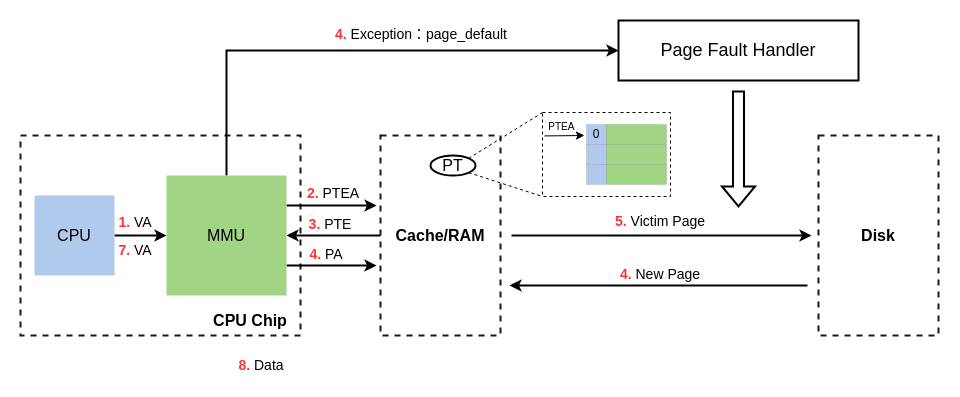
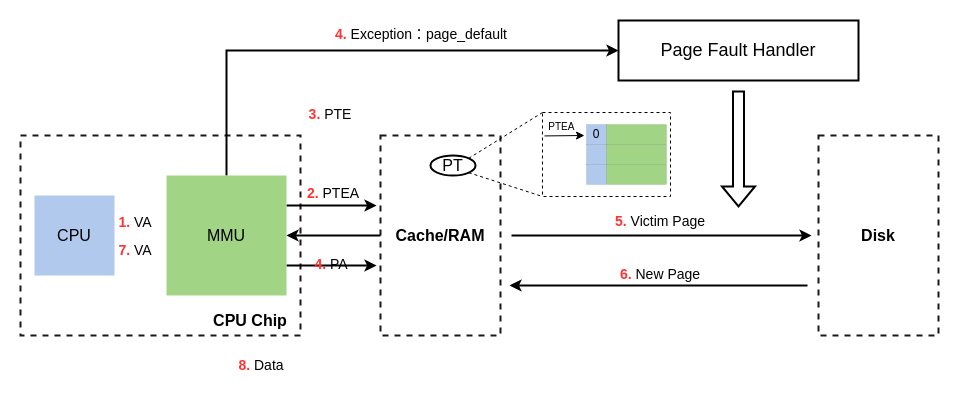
node "3. PTE": moved (331, 225) -> (331, 115)
edge "CPU" -> "MMU": removed
node "4. PA": moved (327, 255) -> (332, 265)
node "4. New Page": label "4. New Page" -> "6. New Page"
